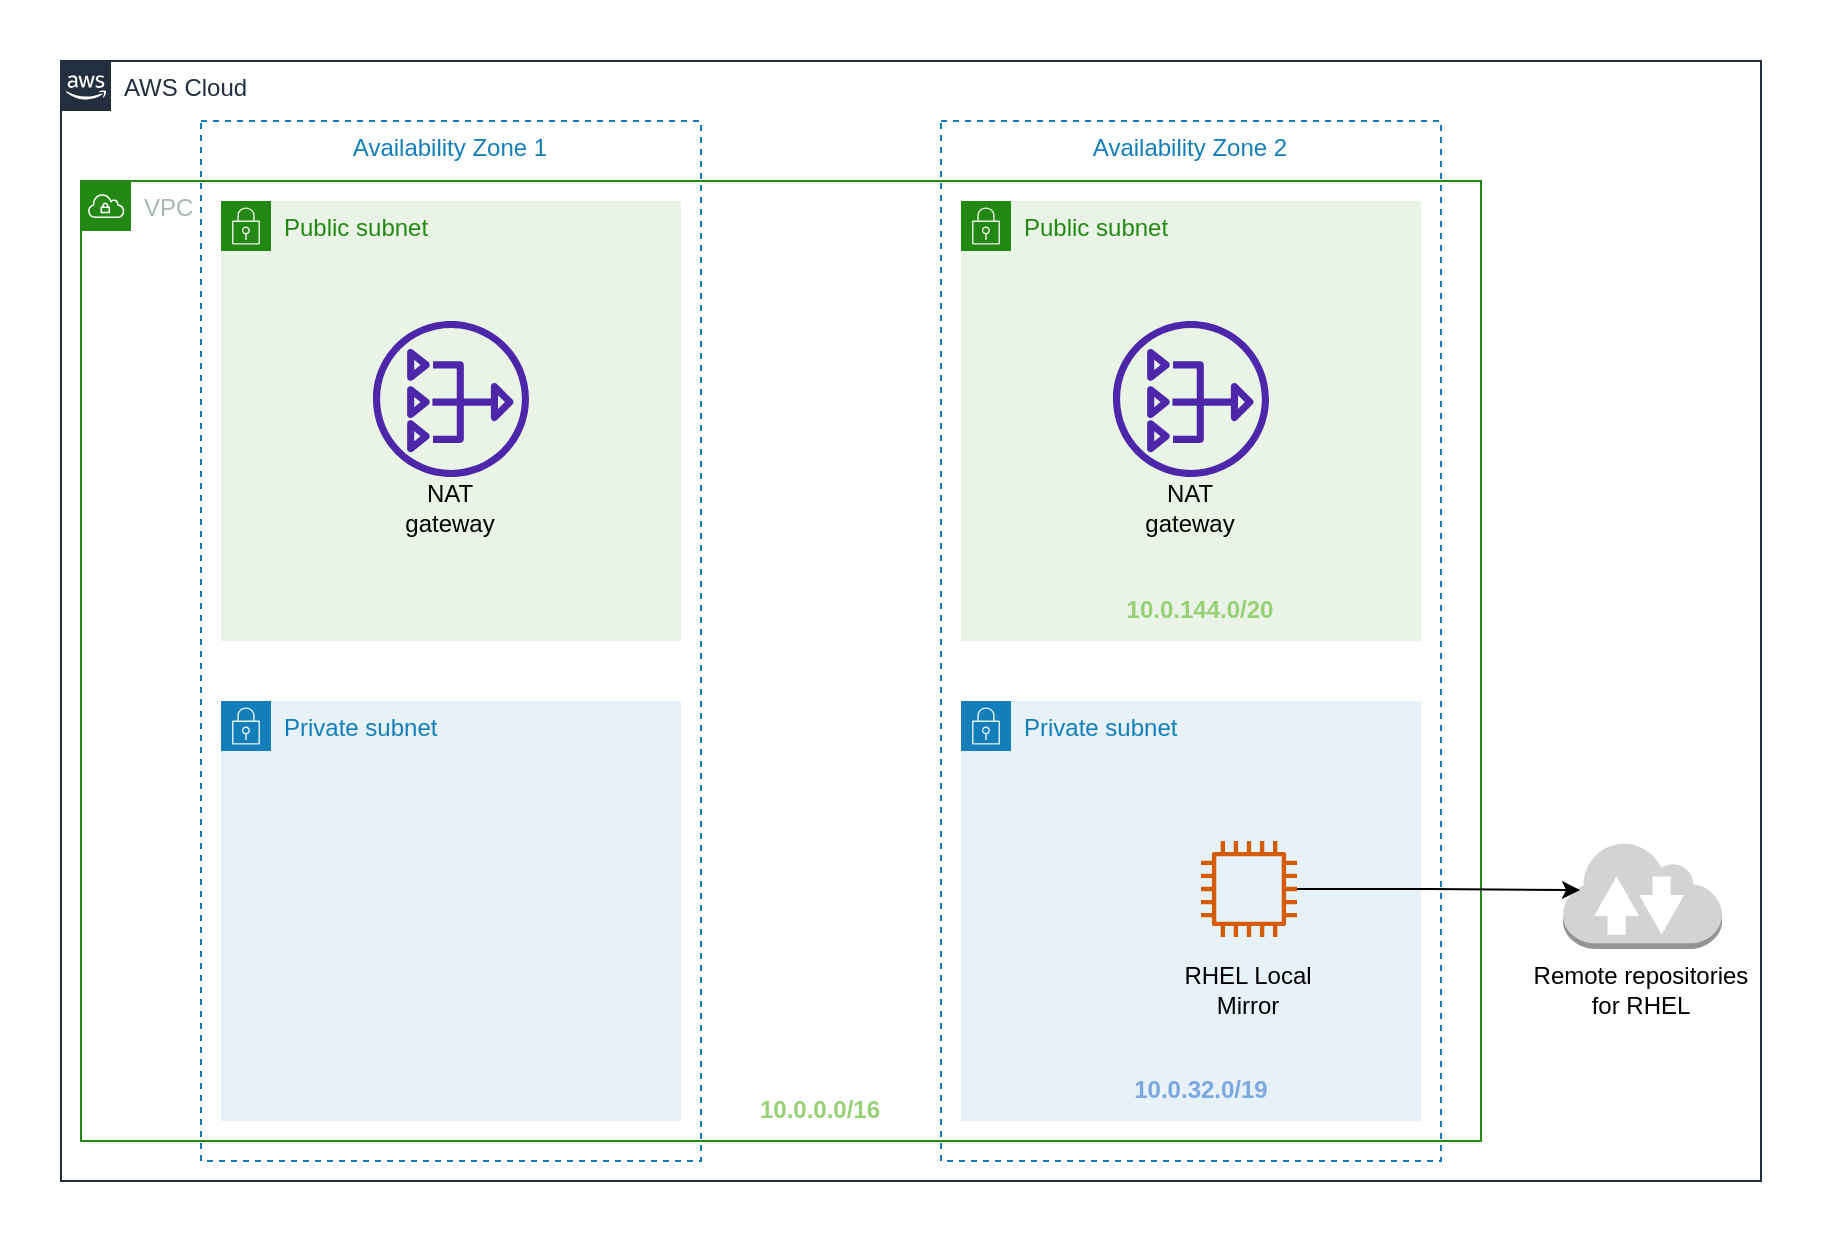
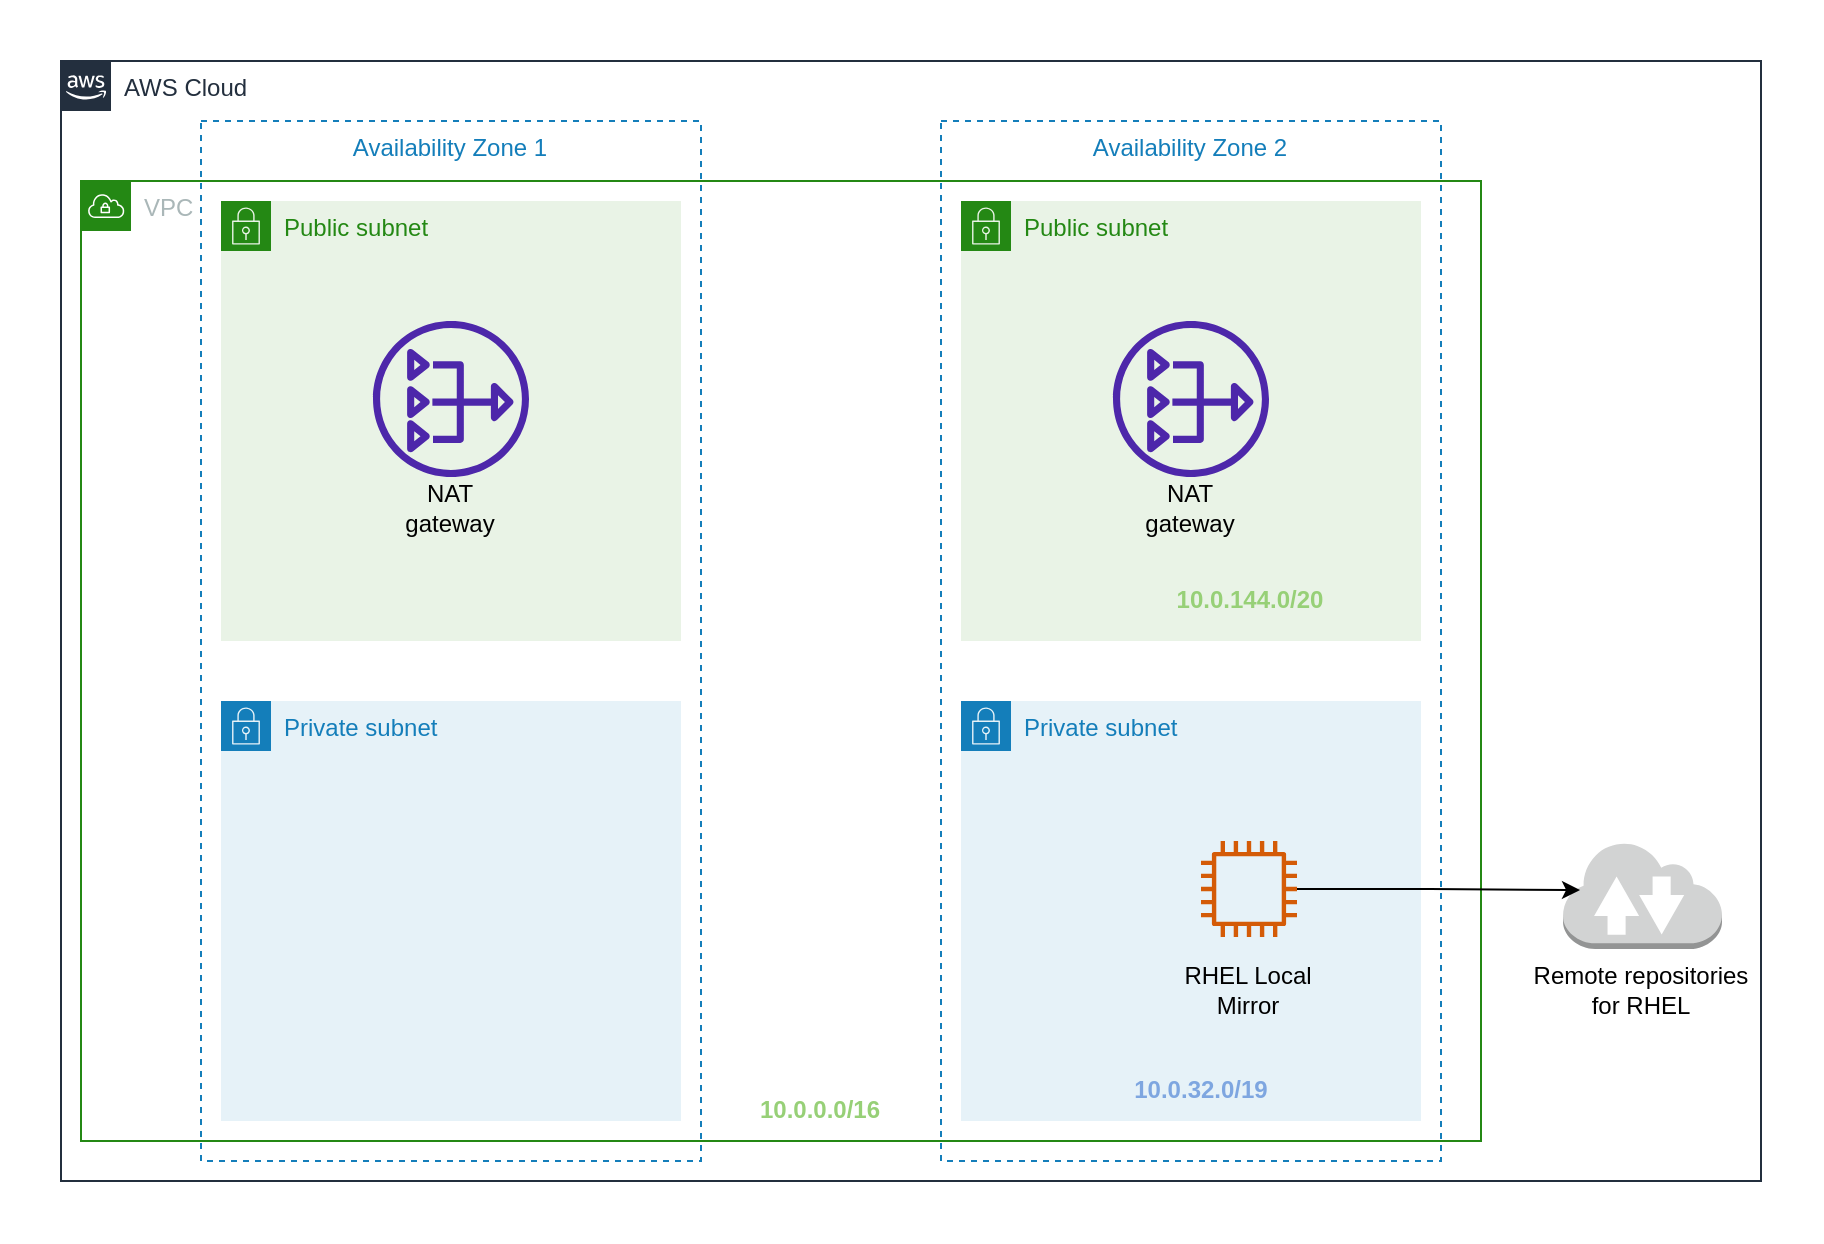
node "10.0.144.0/20": moved (1201, 611) -> (1251, 601)
